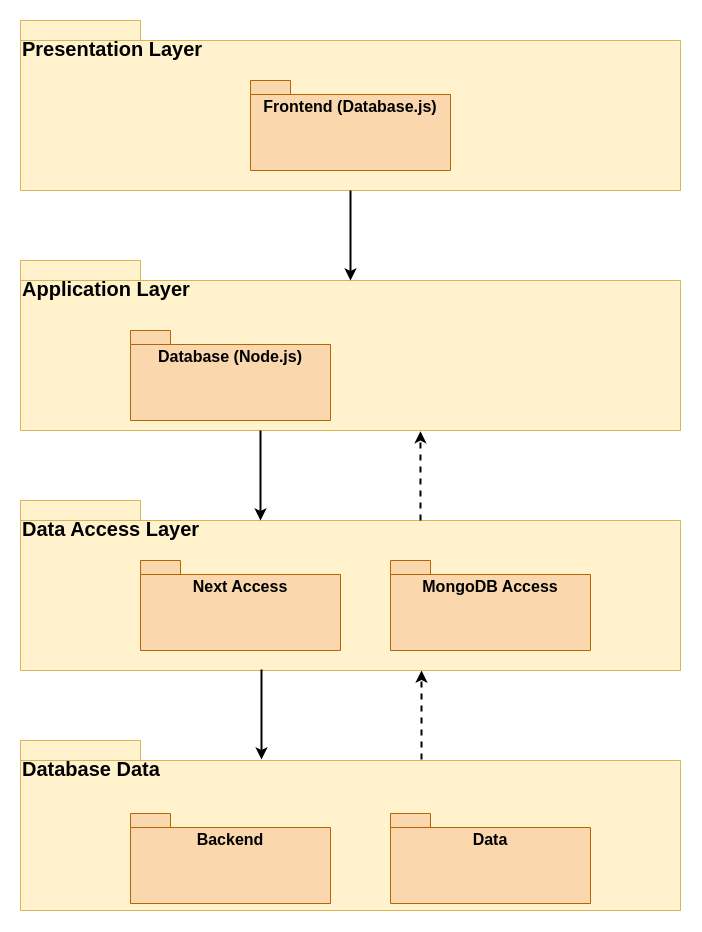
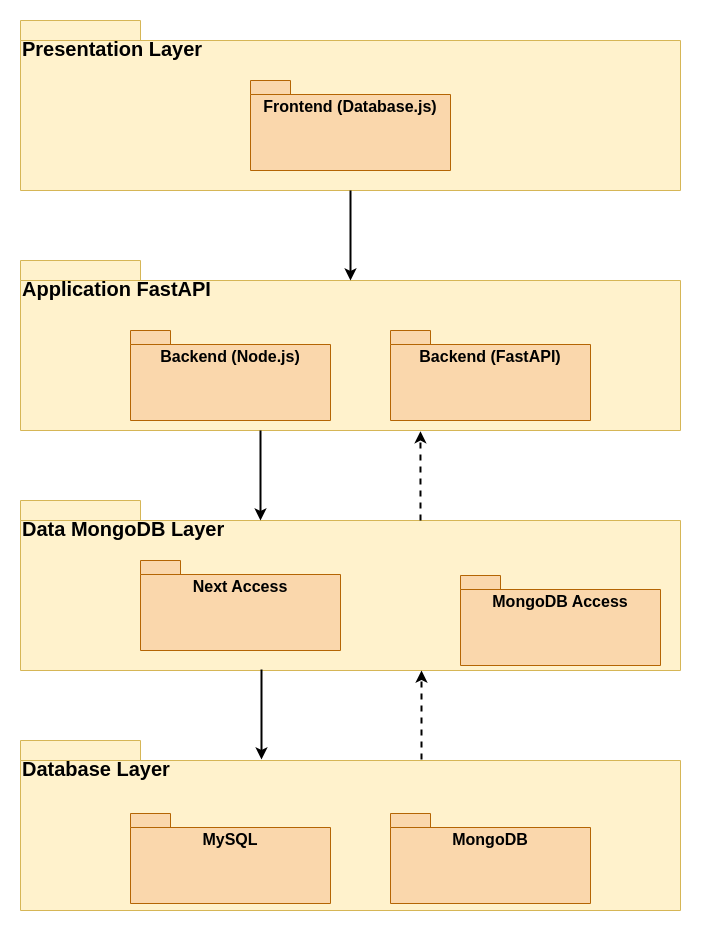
node "Application Layer": label "Application Layer" -> "Application FastAPI"
node "Database (Node.js)": label "Database (Node.js)" -> "Backend (Node.js)"
node "Backend (FastAPI)": added
node "Data Access Layer": label "Data Access Layer" -> "Data MongoDB Layer"
node "MongoDB Access": moved (491, 606) -> (561, 621)
node "Database Data": label "Database Data" -> "Database Layer"
node "Backend": label "Backend" -> "MySQL"
node "Data": label "Data" -> "MongoDB"
